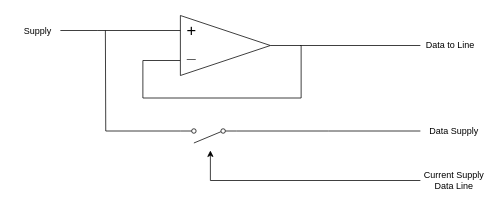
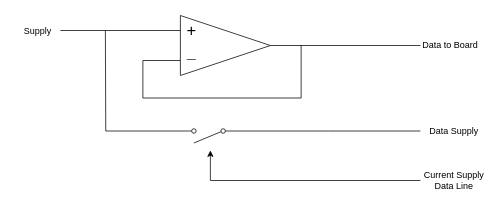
node "Data to Line": label "Data to Line" -> "Data to Board"
